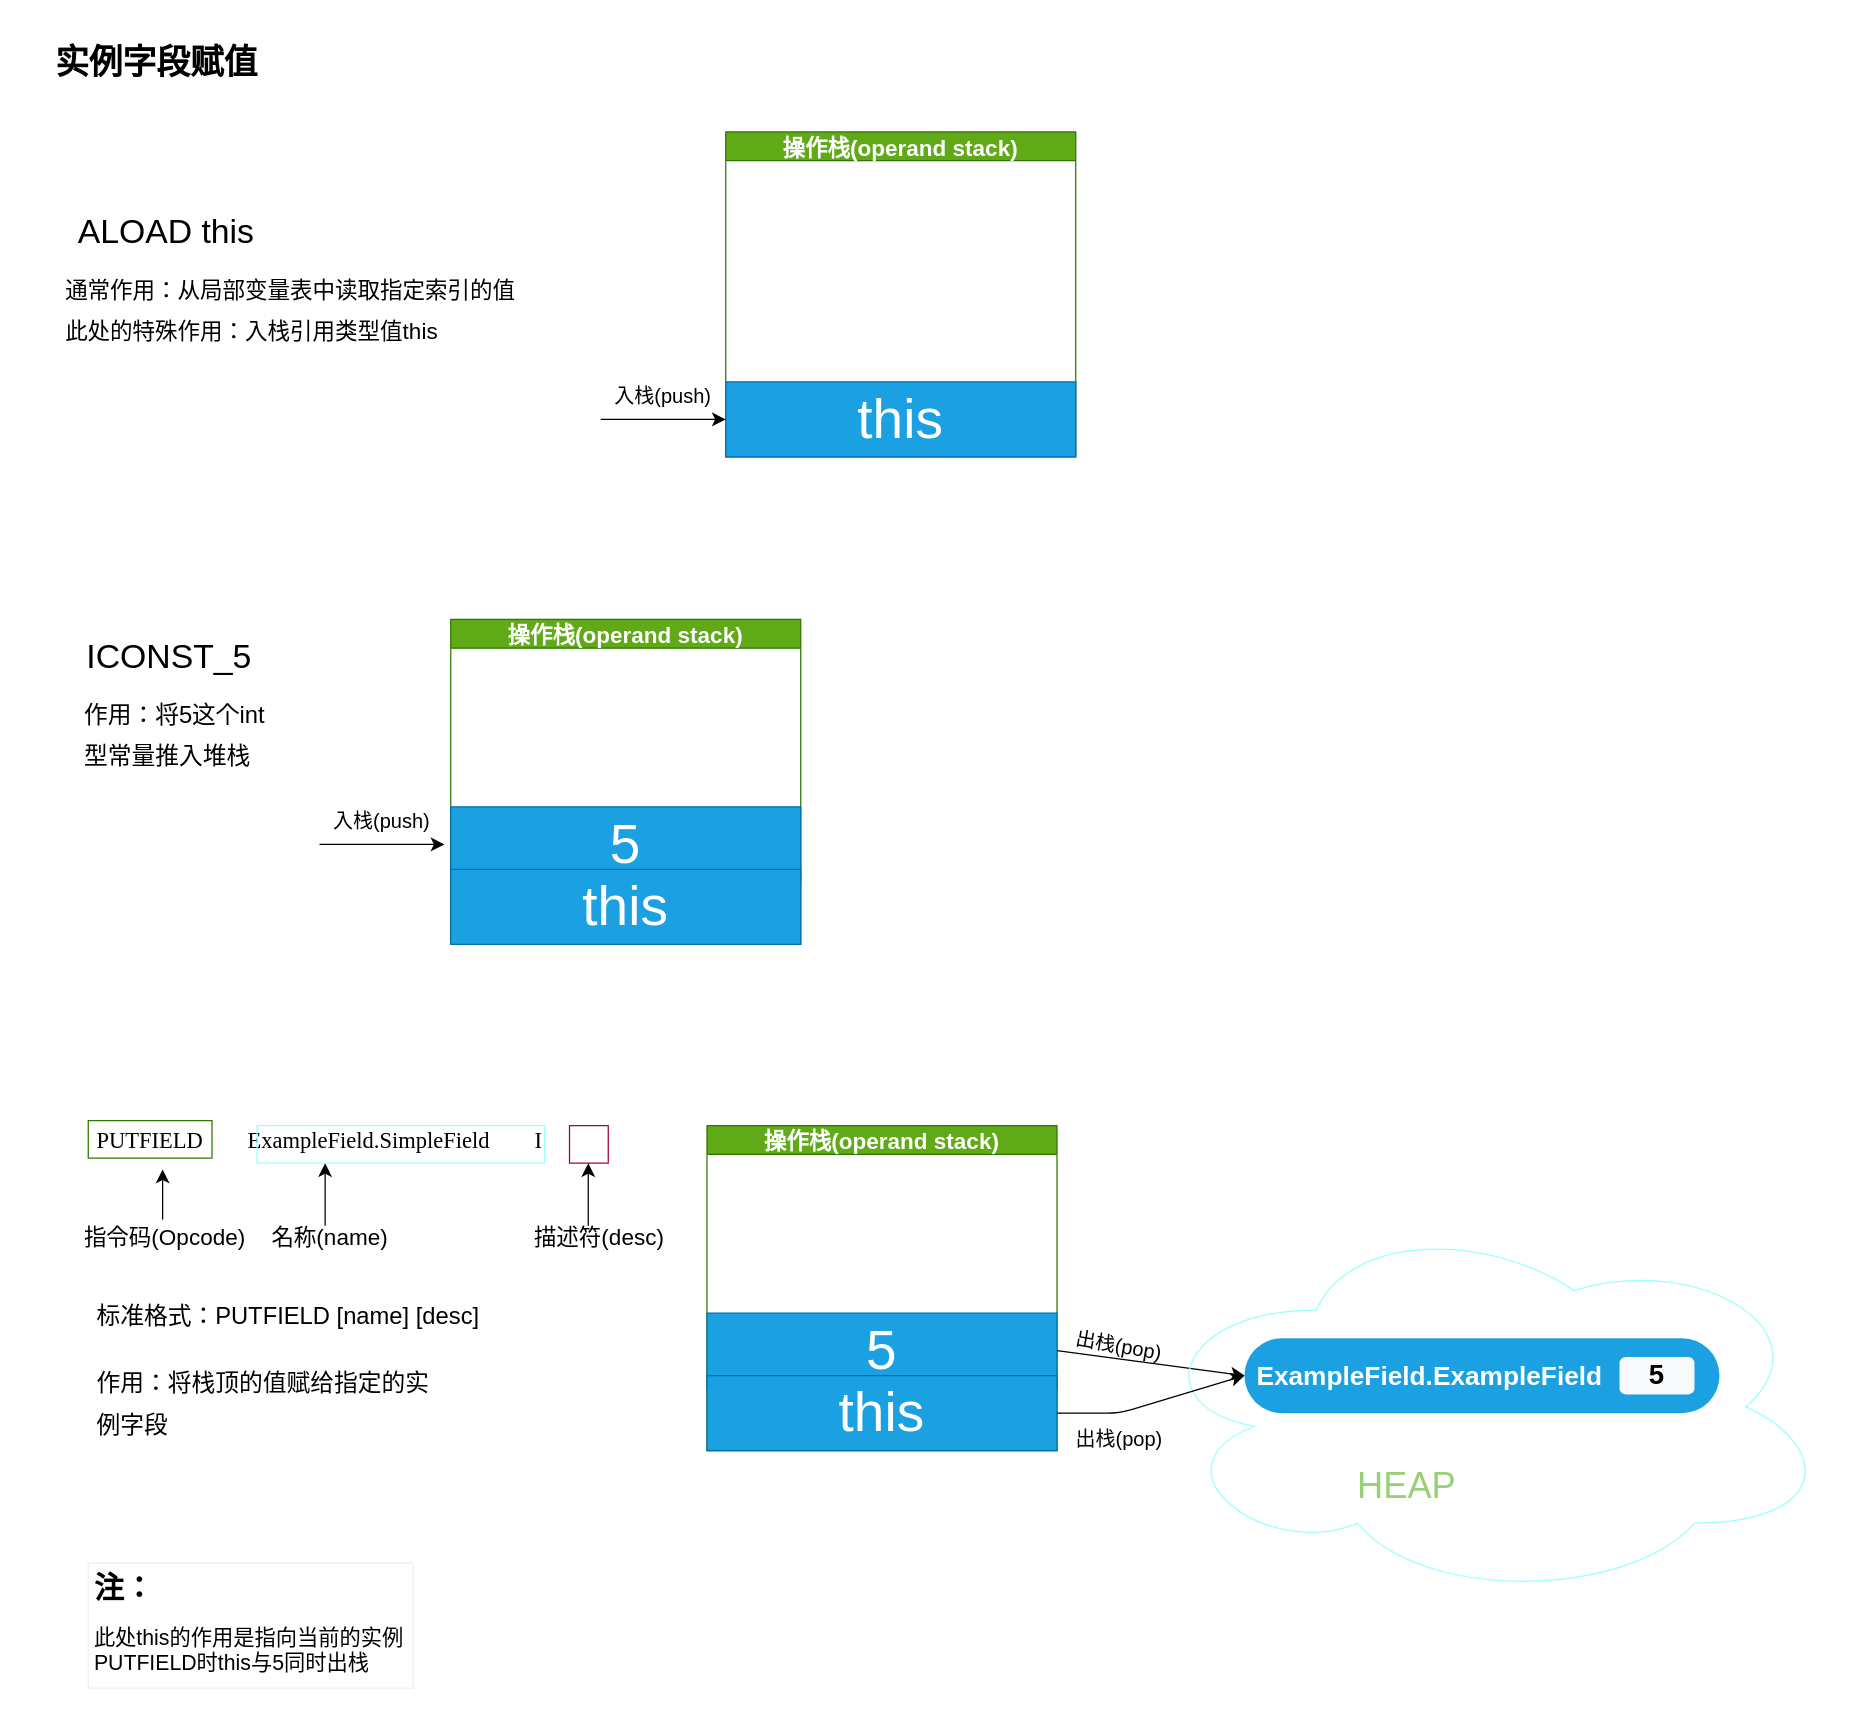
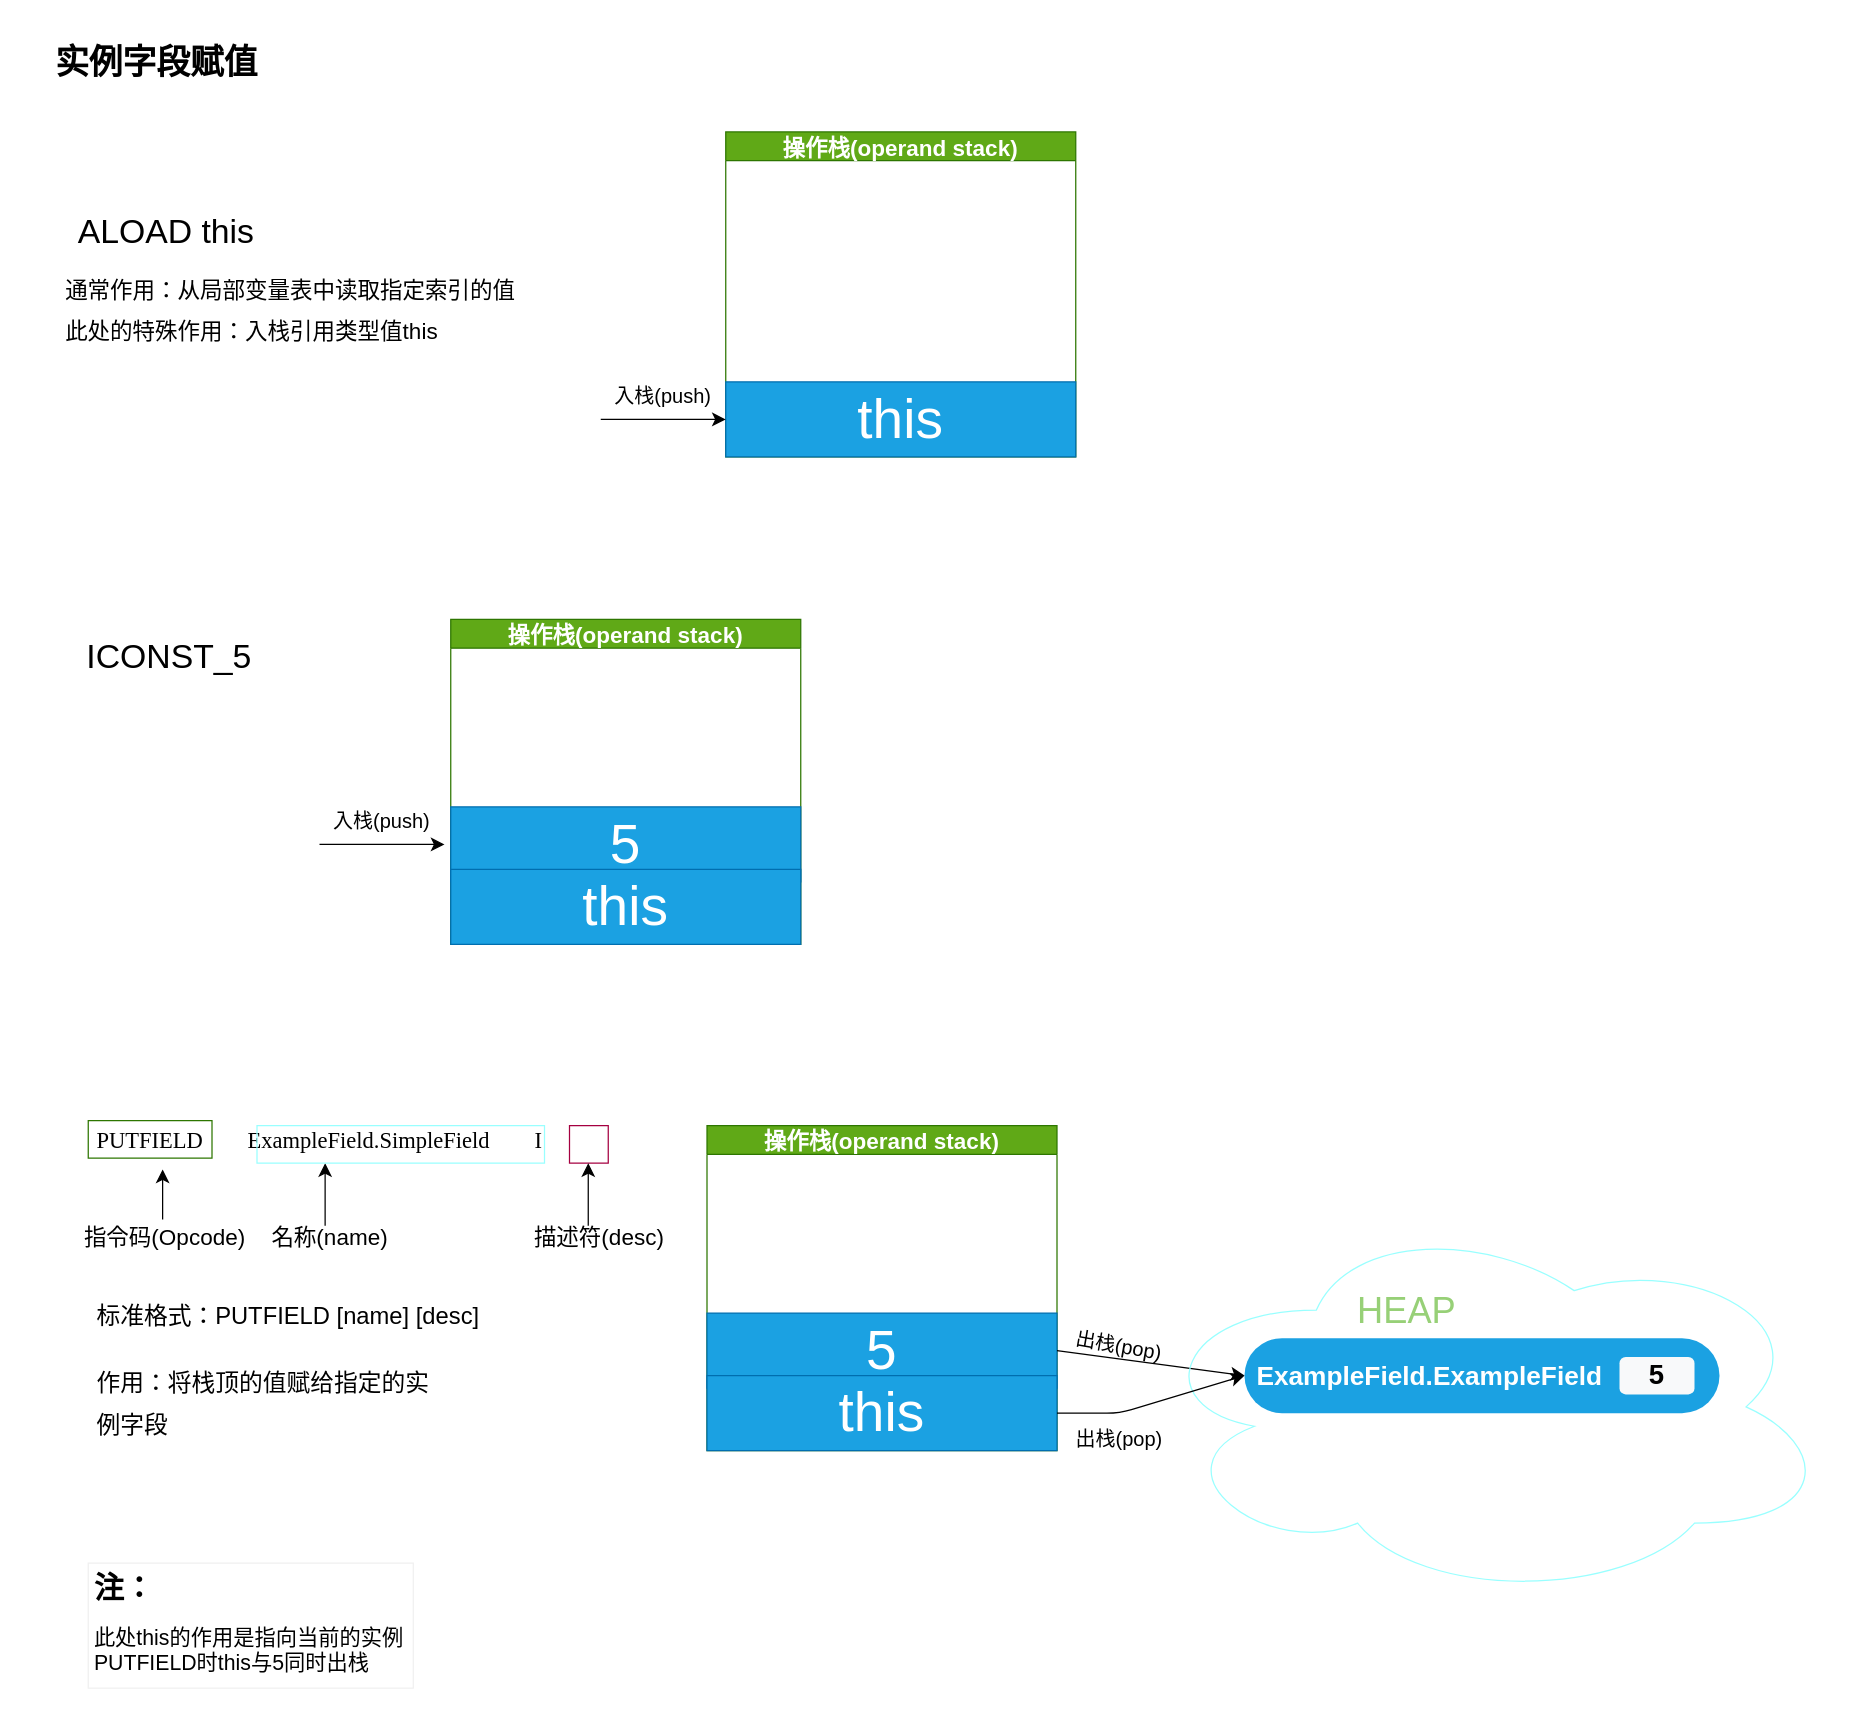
node "作用：将5这个int型常量推入堆栈": removed
node "HEAP": moved (1407, 1485) -> (1407, 1310)
